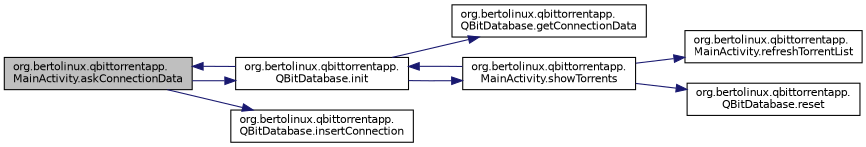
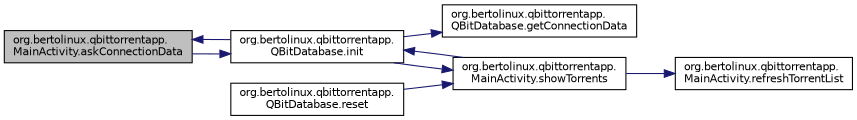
edge "org.bertolinux.qbittorrentapp. MainActivity.showTorrents" -> "org.bertolinux.qbittorrentapp. QBitDatabase.reset": reversed
node "org.bertolinux.qbittorrentapp. QBitDatabase.insertConnection": removed
